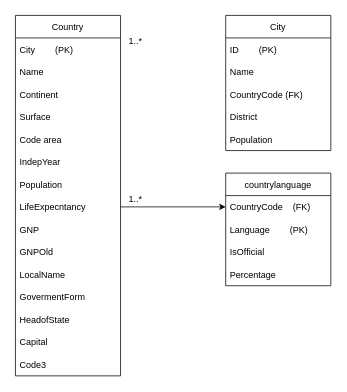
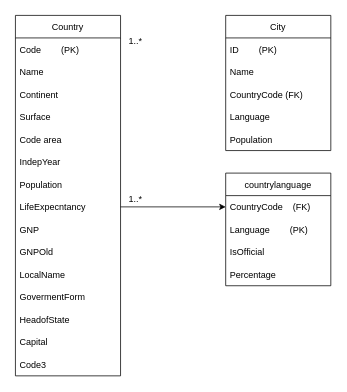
node "City (PK)": label "City (PK)" -> "Code (PK)"
node "District": label "District" -> "Language"
